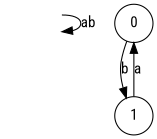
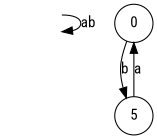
node "1": label "1" -> "5"
